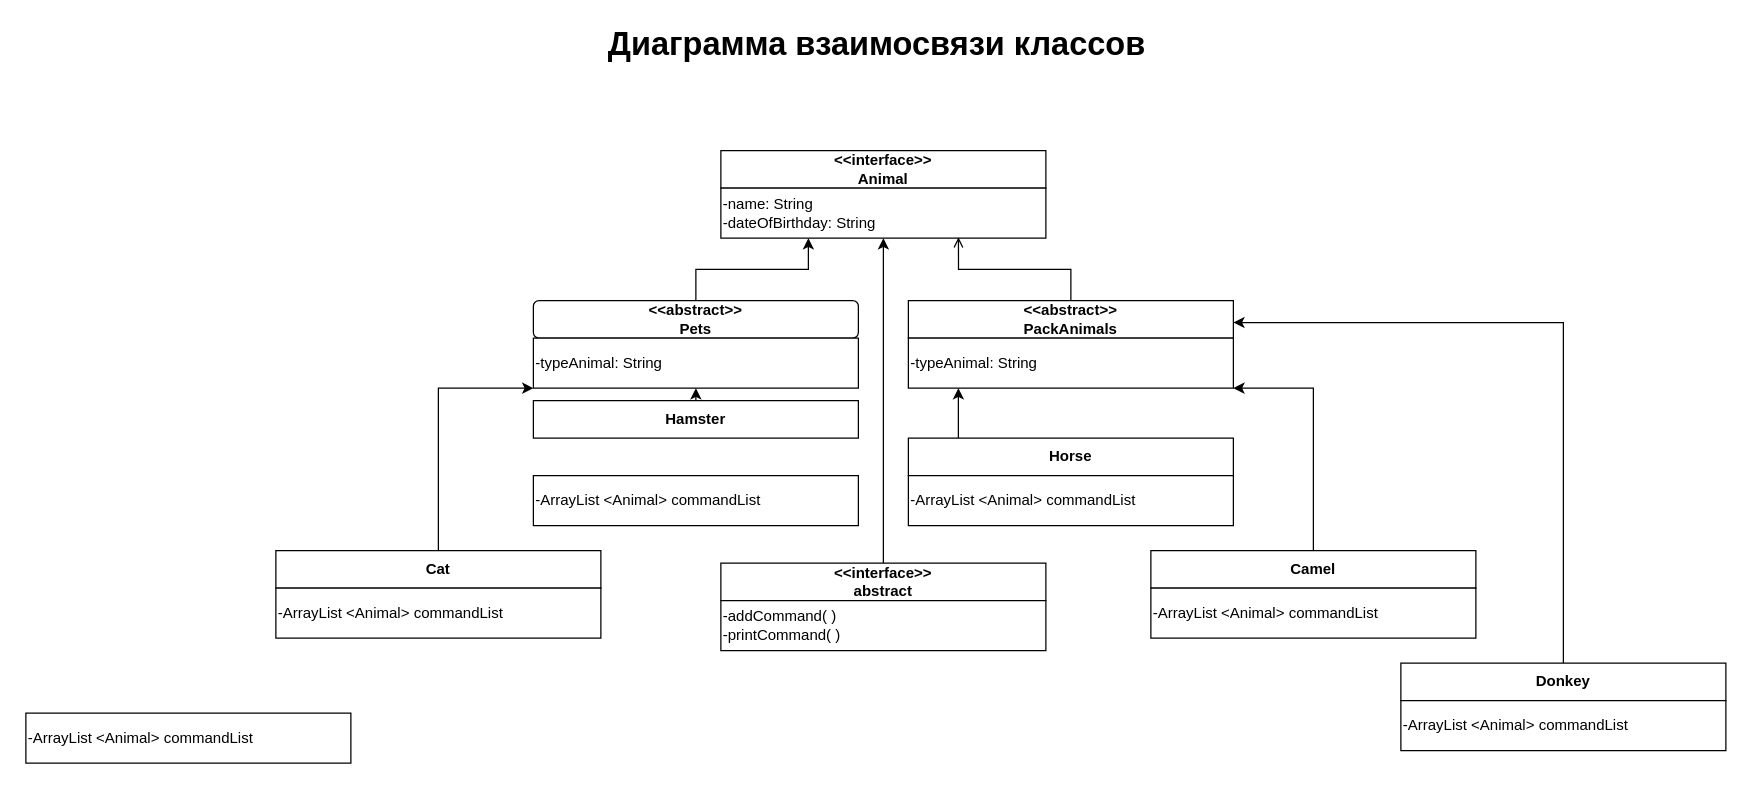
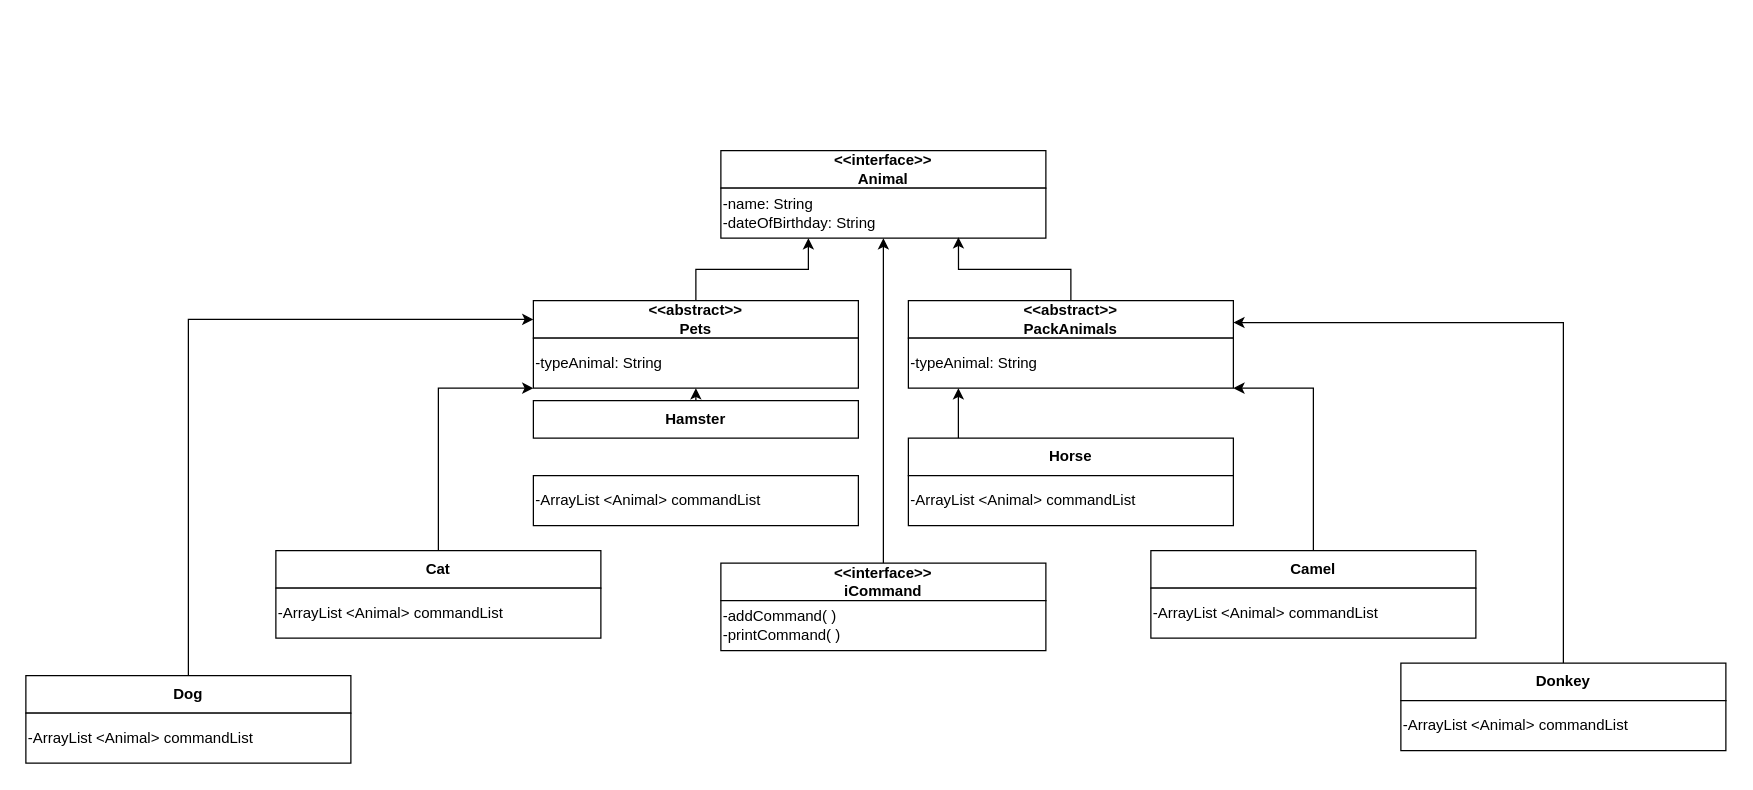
node "Диаграмма взаимосвязи классов": removed
edge "<<abstract>> PackAnimals" -> "-name: String -dateOfBirthday: String": arrowhead open -> classic
node "<<abstract>> Pets": shape rounded rectangle -> rectangle
edge "Dog" -> "<<abstract>> Pets": added
node "<<interface>> abstract": label "<<interface>> abstract" -> "<<interface>> iCommand"
node "Dog": added
